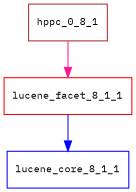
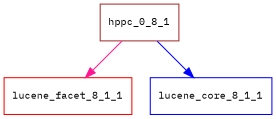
edge "lucene_facet_8_1_1" -> "lucene_core_8_1_1": now "hppc_0_8_1" -> "lucene_core_8_1_1"
